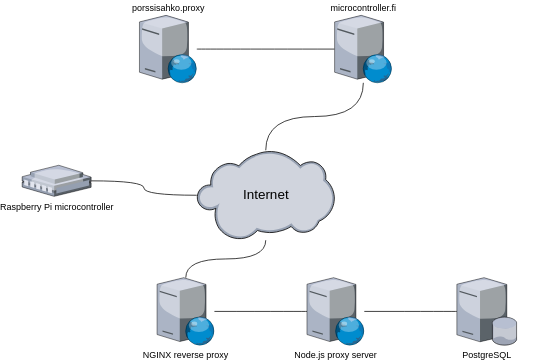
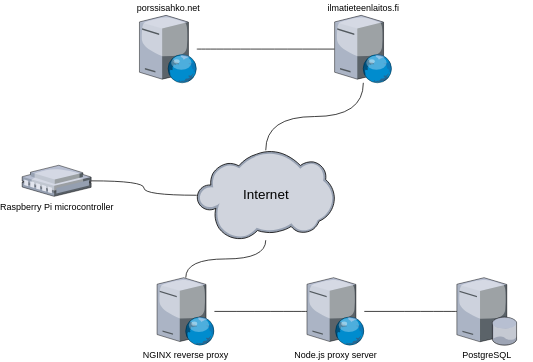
node "porssisahko.proxy": label "porssisahko.proxy" -> "porssisahko.net"
node "microcontroller.fi": label "microcontroller.fi" -> "ilmatieteenlaitos.fi"
